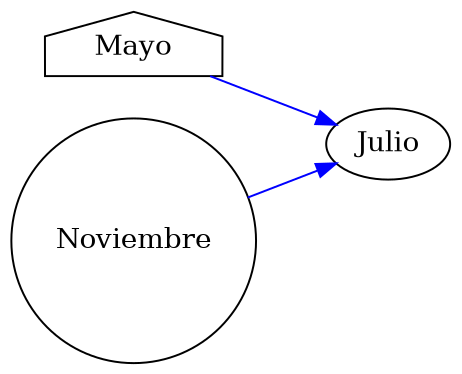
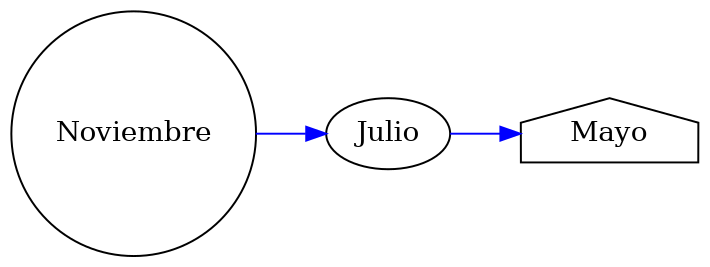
edge "Mayo" -> "Julio": reversed
